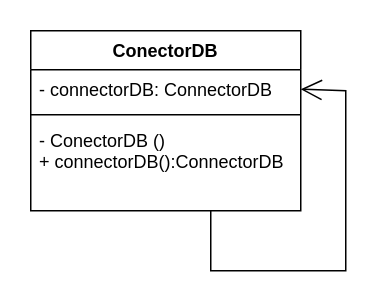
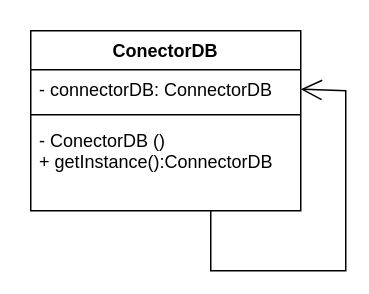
node "- ConectorDB () + connectorDB():ConnectorDB": label "- ConectorDB () + connectorDB():ConnectorDB" -> "- ConectorDB () + getInstance():ConnectorDB"
